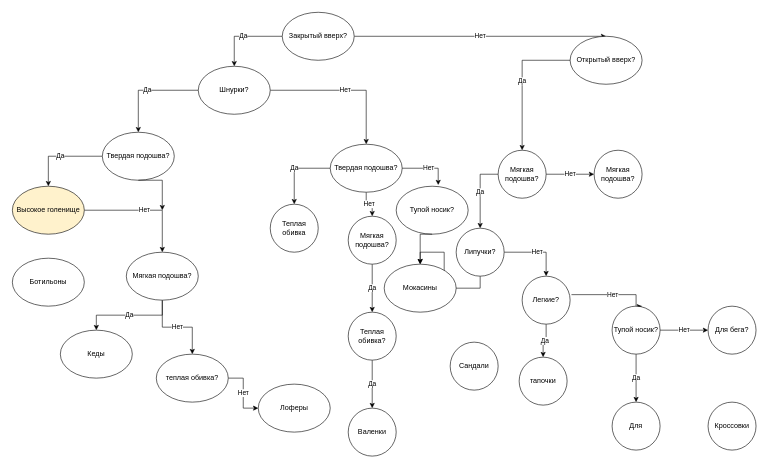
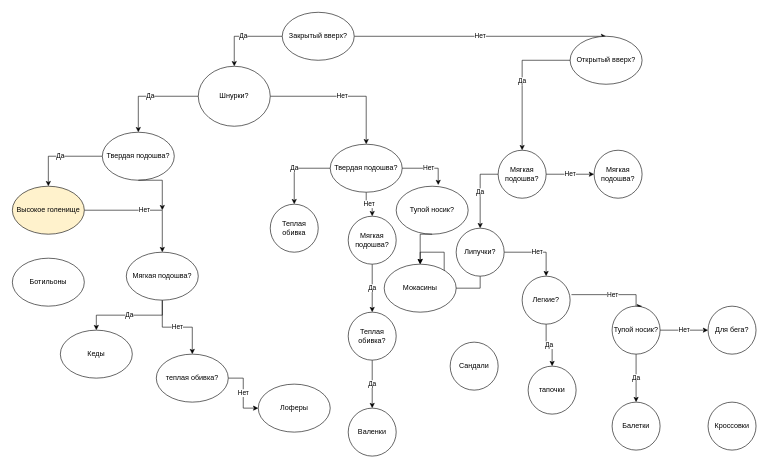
node "Шнурки?": size 72x48 -> 72x60
node "тапочки": moved (543, 381) -> (552, 390)
node "Для": label "Для" -> "Балетки"
